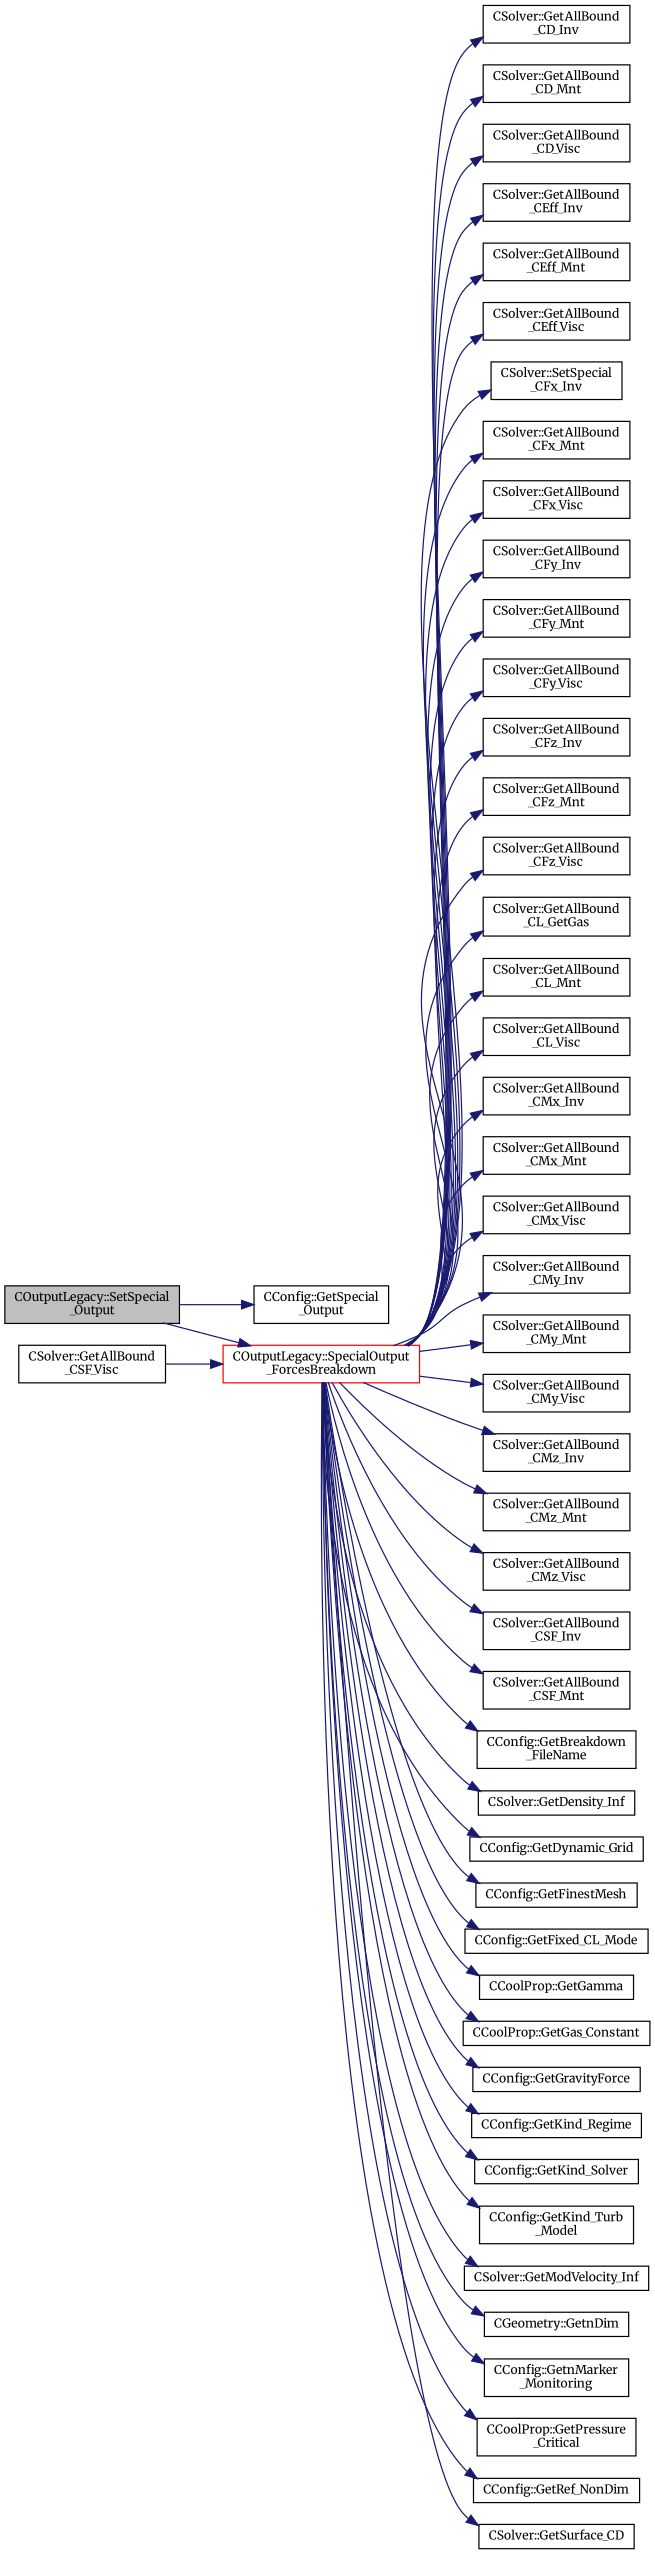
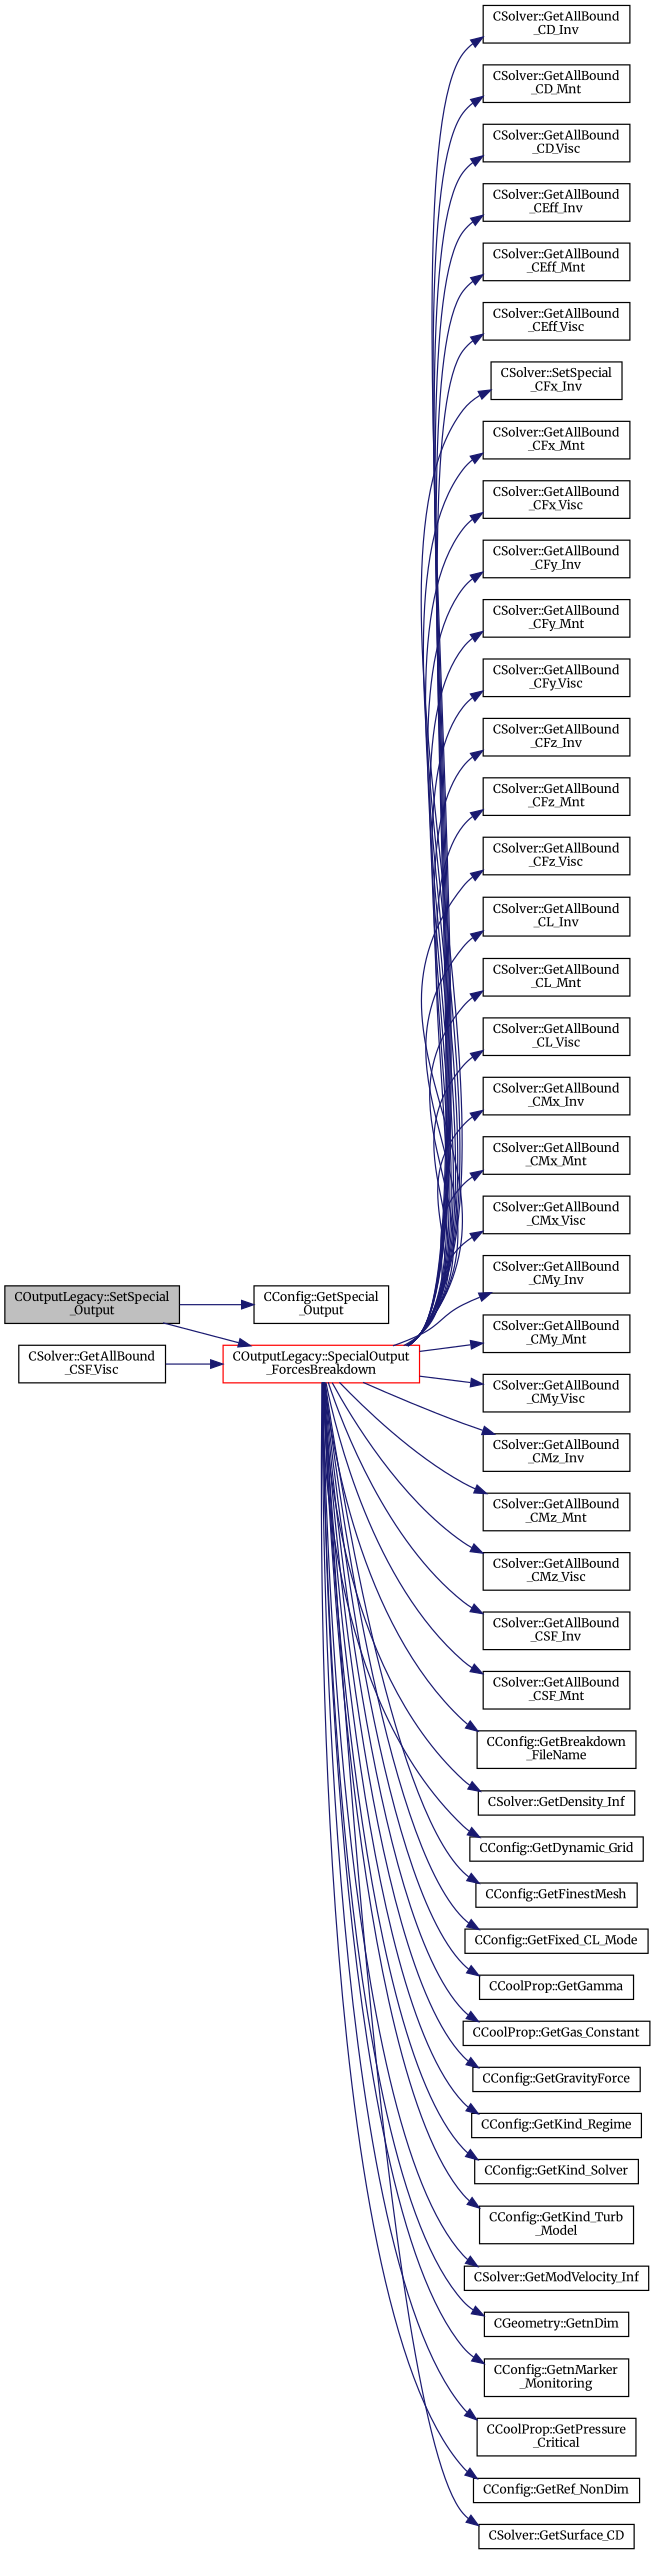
node "CSolver::GetAllBound _CL_GetGas": label "CSolver::GetAllBound _CL_GetGas" -> "CSolver::GetAllBound _CL_Inv"
